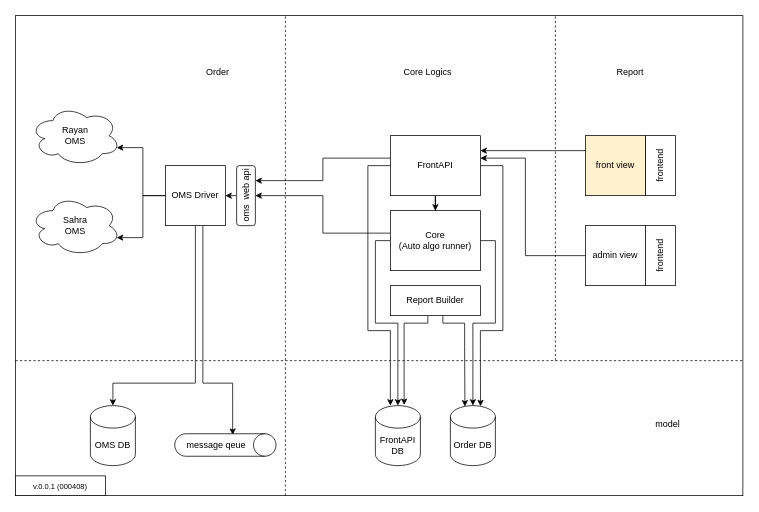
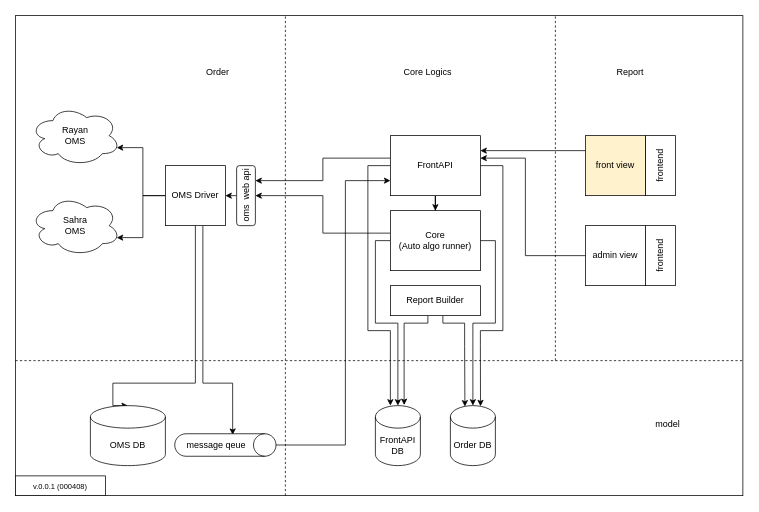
edge "message qeue" -> "FrontAPI": added
node "OMS DB": size 45x60 -> 75x60
